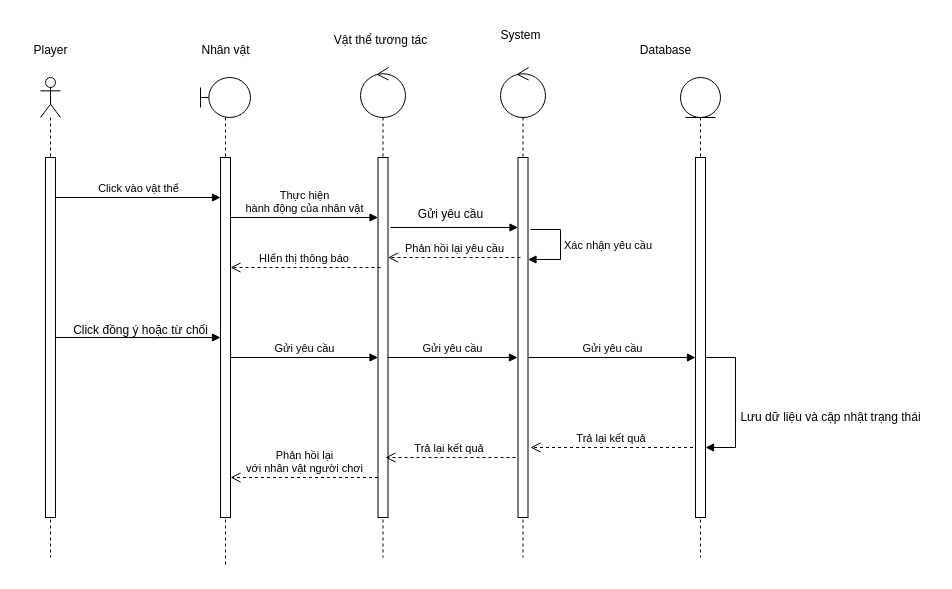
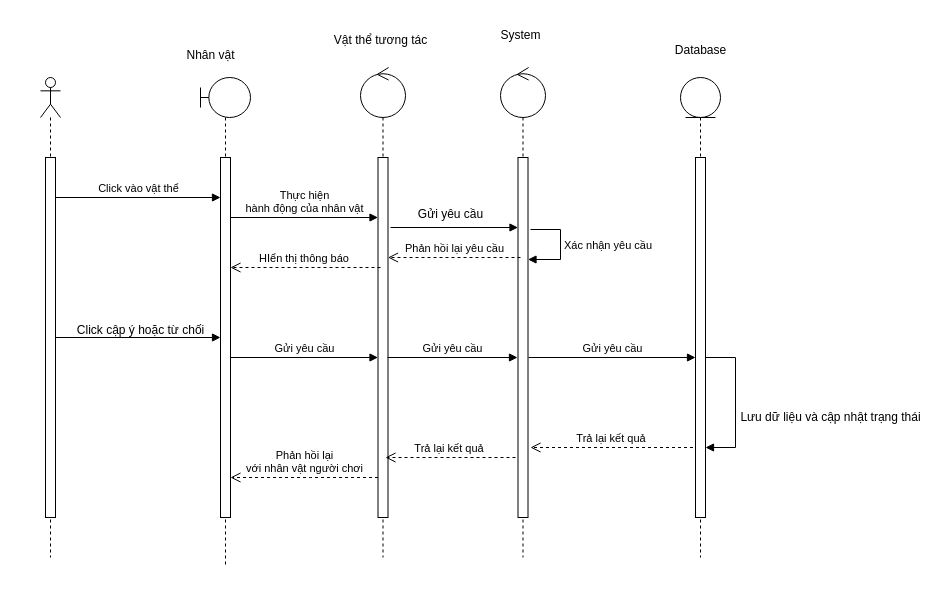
node "Player": removed
node "Nhân vật": moved (226, 51) -> (211, 56)
node "Database": moved (666, 51) -> (701, 51)
node "Click đồng ý hoặc từ chối": label "Click đồng ý hoặc từ chối" -> "Click cập ý hoặc từ chối"
